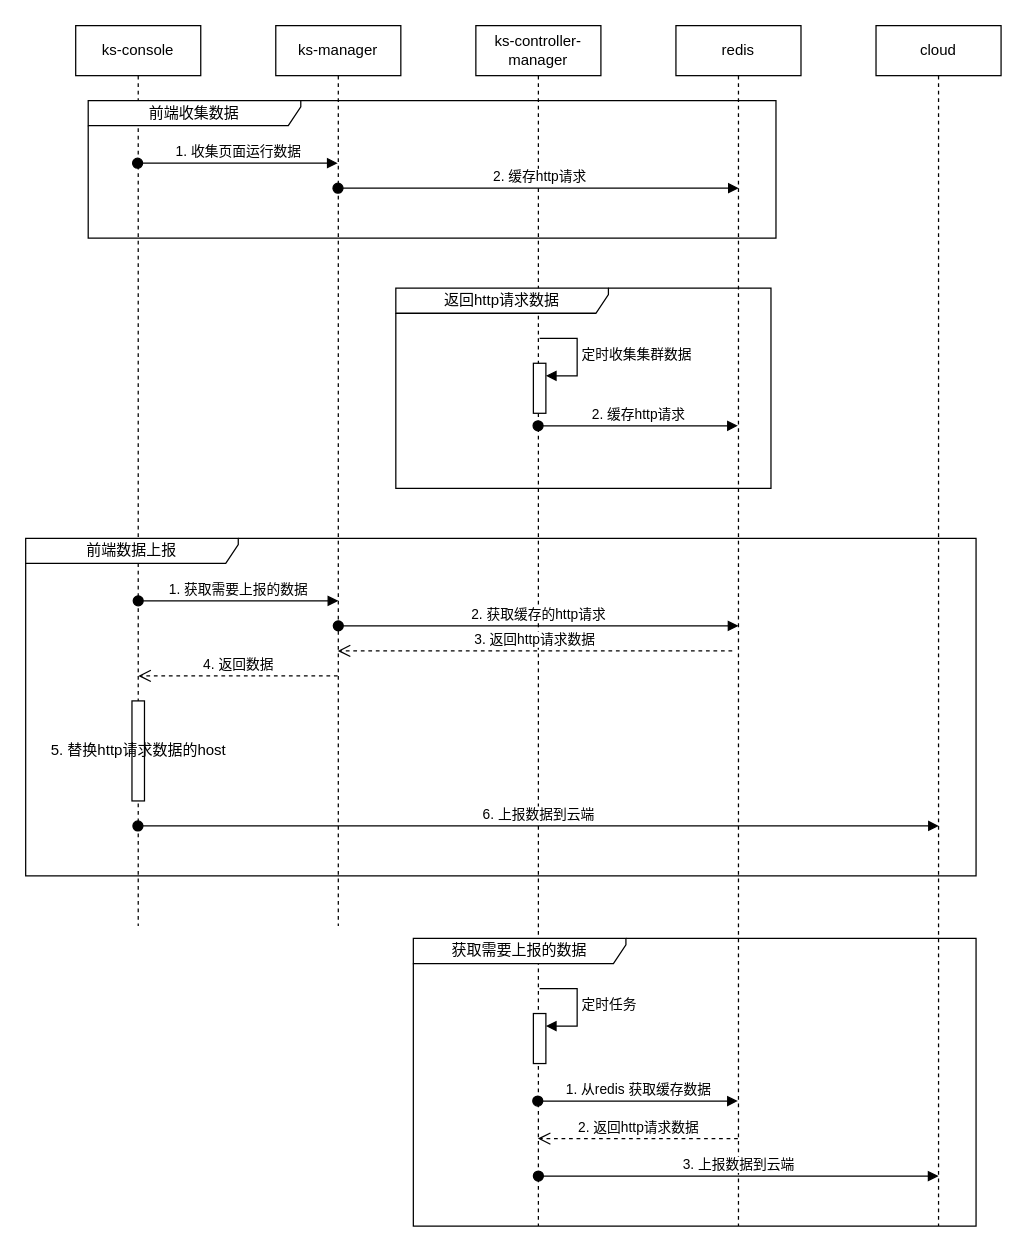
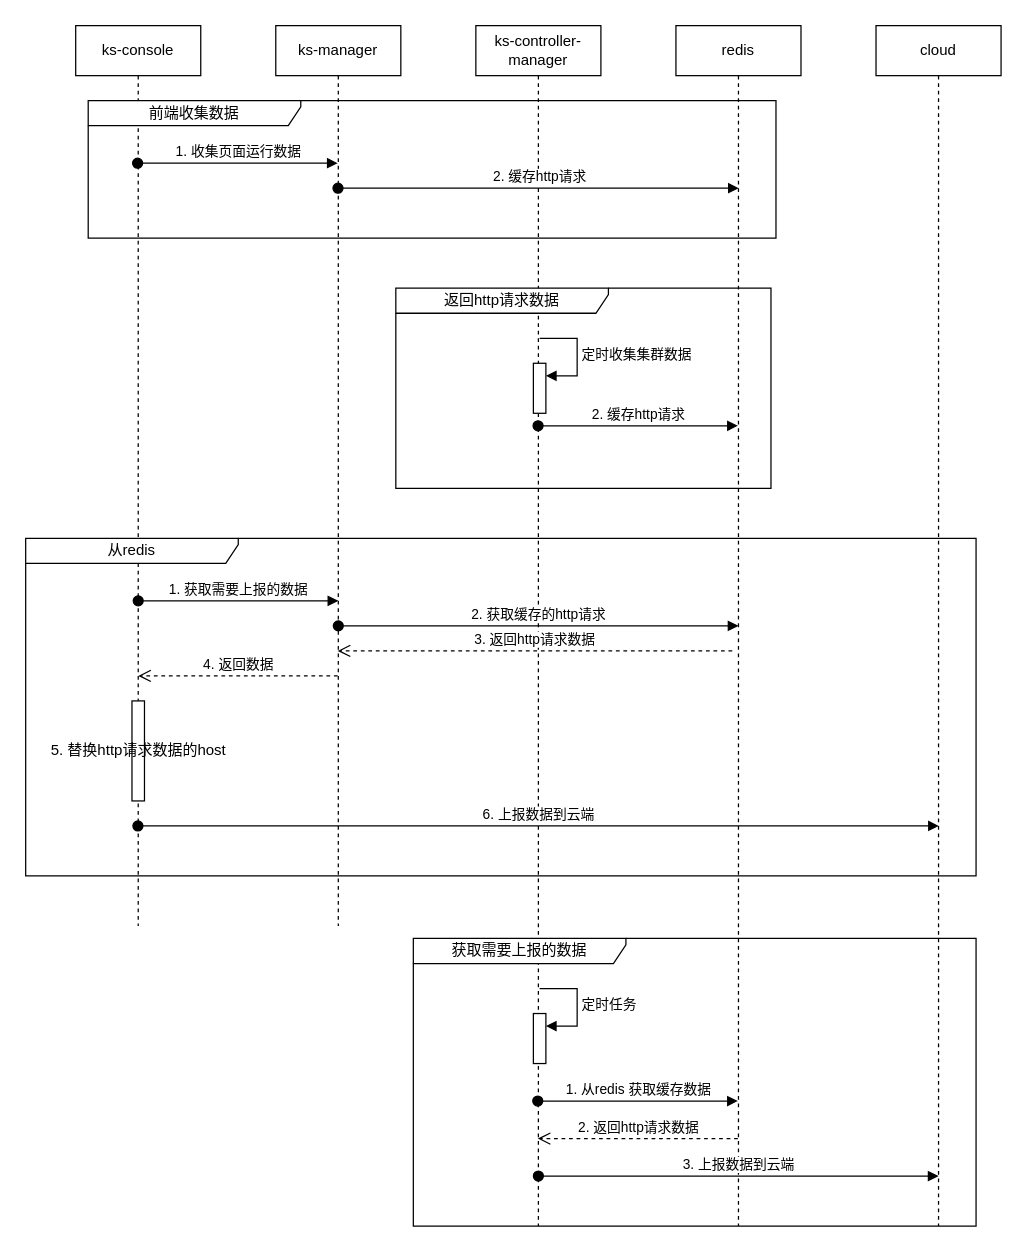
node "前端数据上报": label "前端数据上报" -> "从redis"
